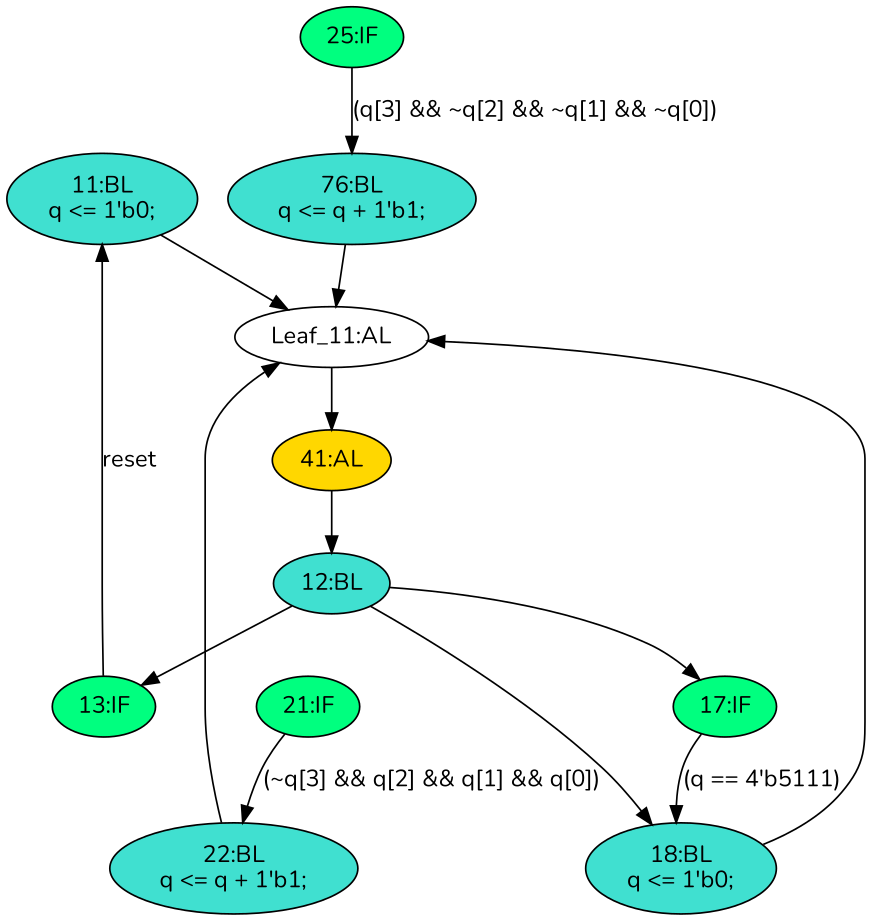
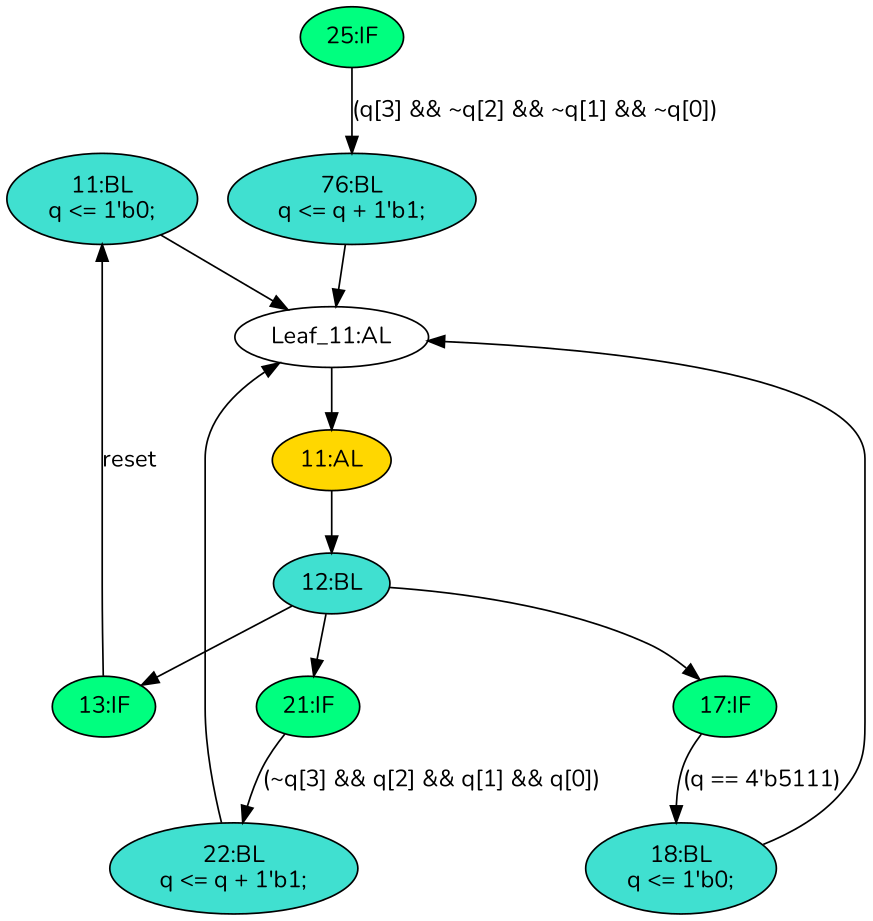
node "41:AL": label "41:AL" -> "11:AL"
edge "12:BL" -> "18:BL q <= 1'b0;": now "12:BL" -> "21:IF"
